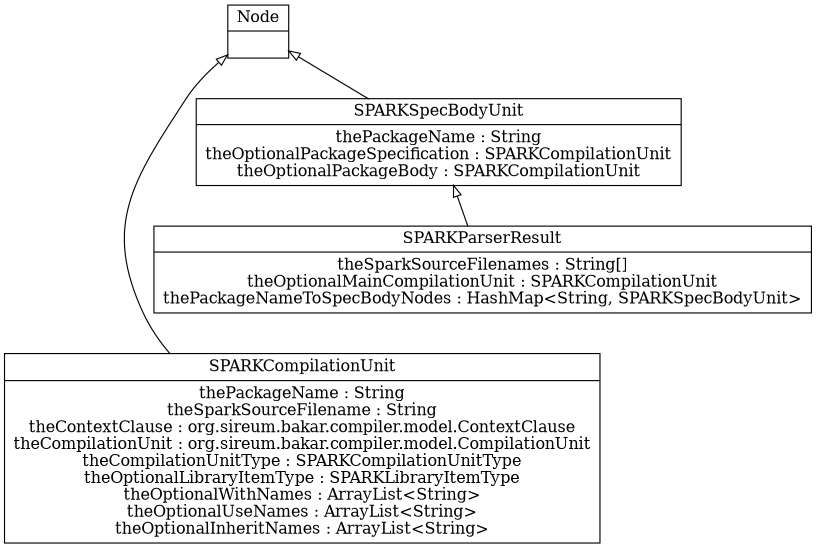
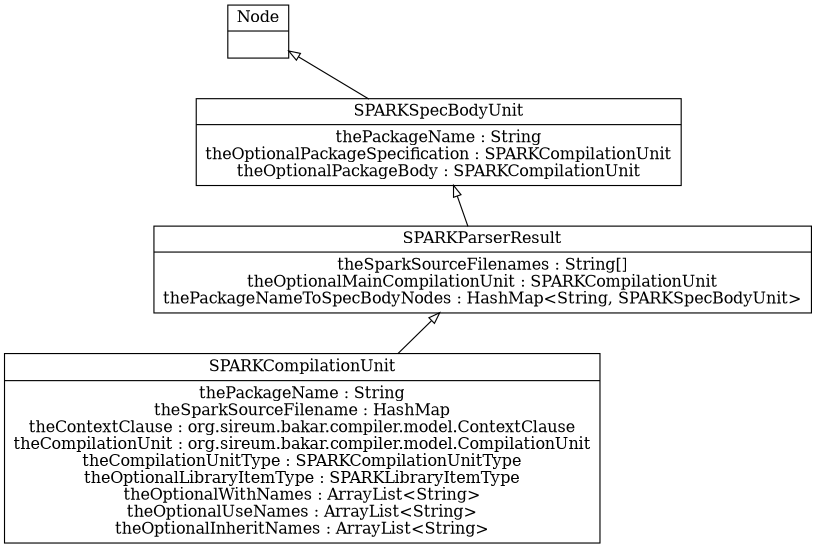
edge "SPARKCompilationUnit" -> "Node": now "SPARKCompilationUnit" -> "SPARKParserResult"
node "SPARKCompilationUnit": text "theSparkSourceFilename : String" -> "theSparkSourceFilename : HashMap"
